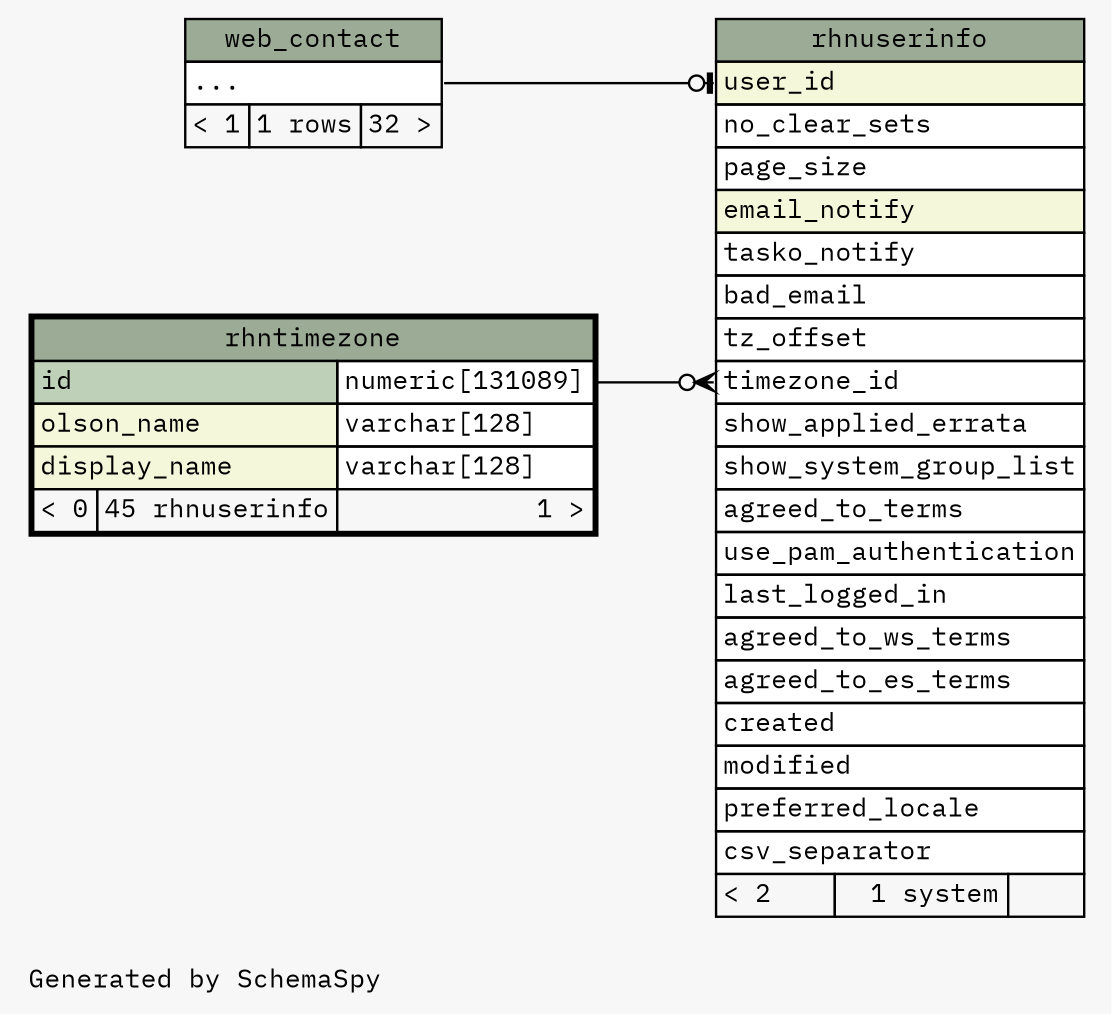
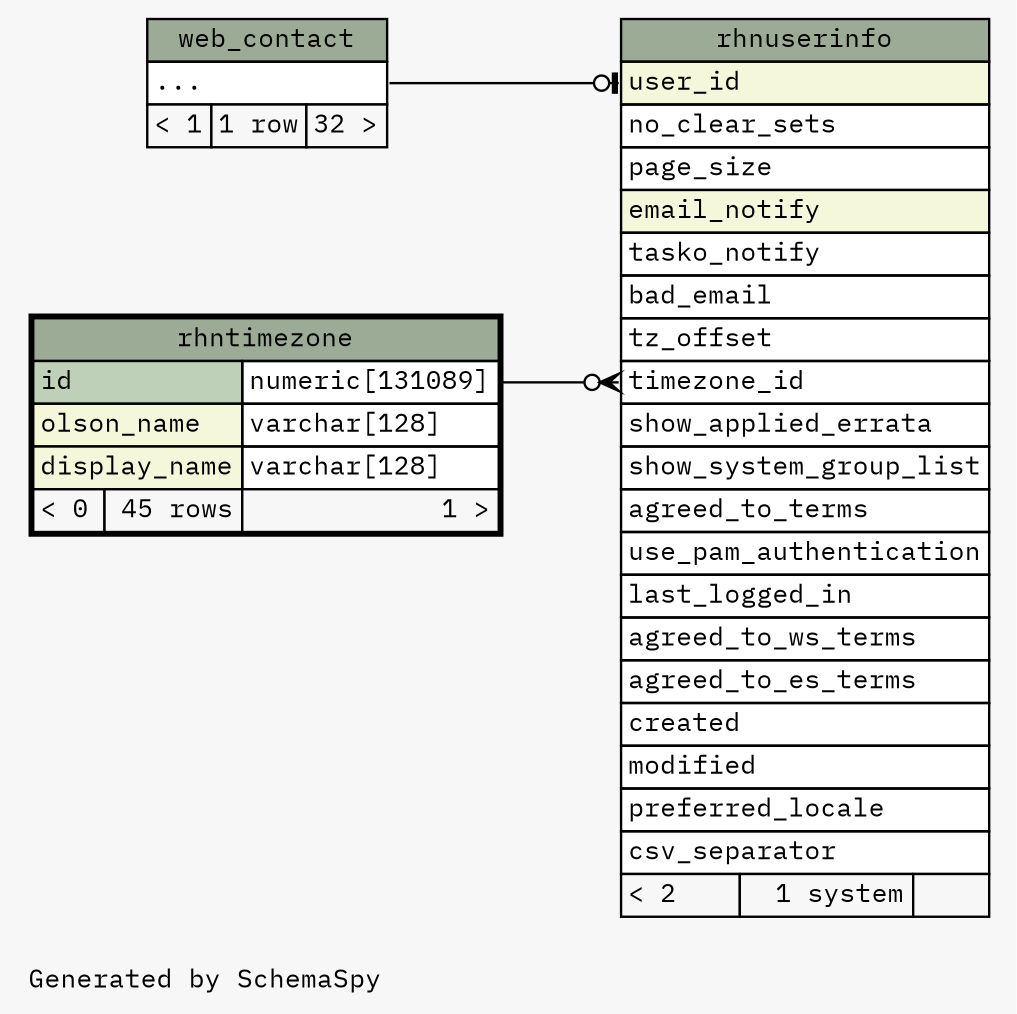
node "web_contact": text "1 rows" -> "1 row"
node "rhntimezone": text "45 rhnuserinfo" -> "45 rows"
